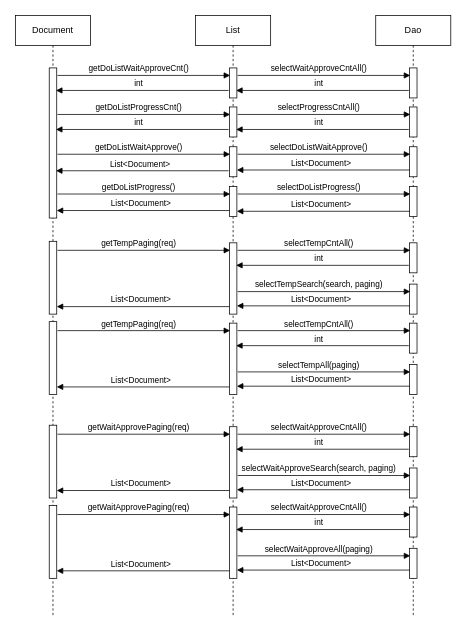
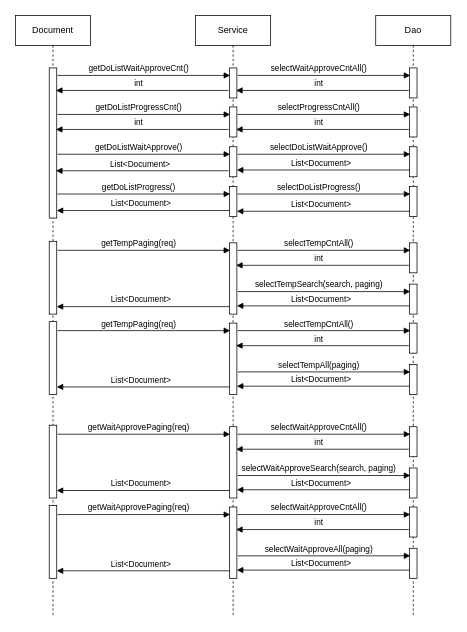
node "List": label "List" -> "Service"
